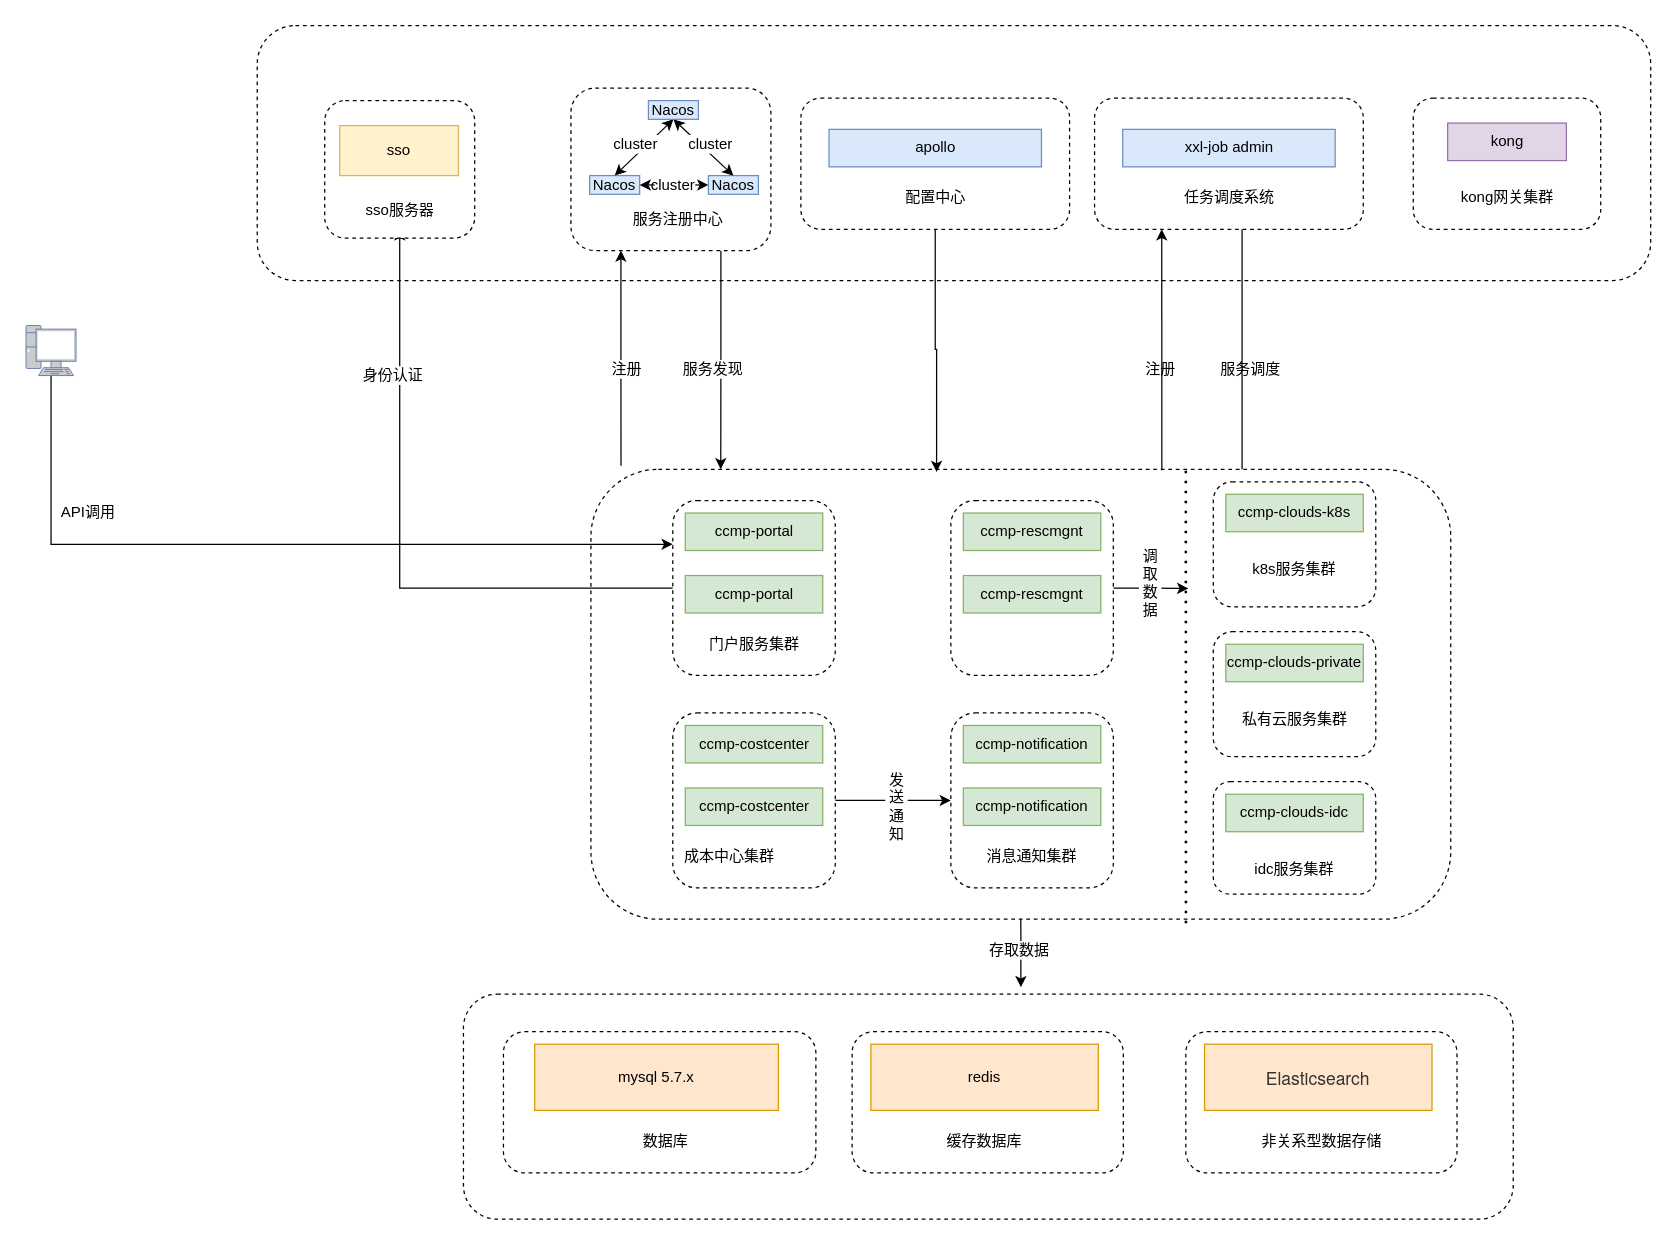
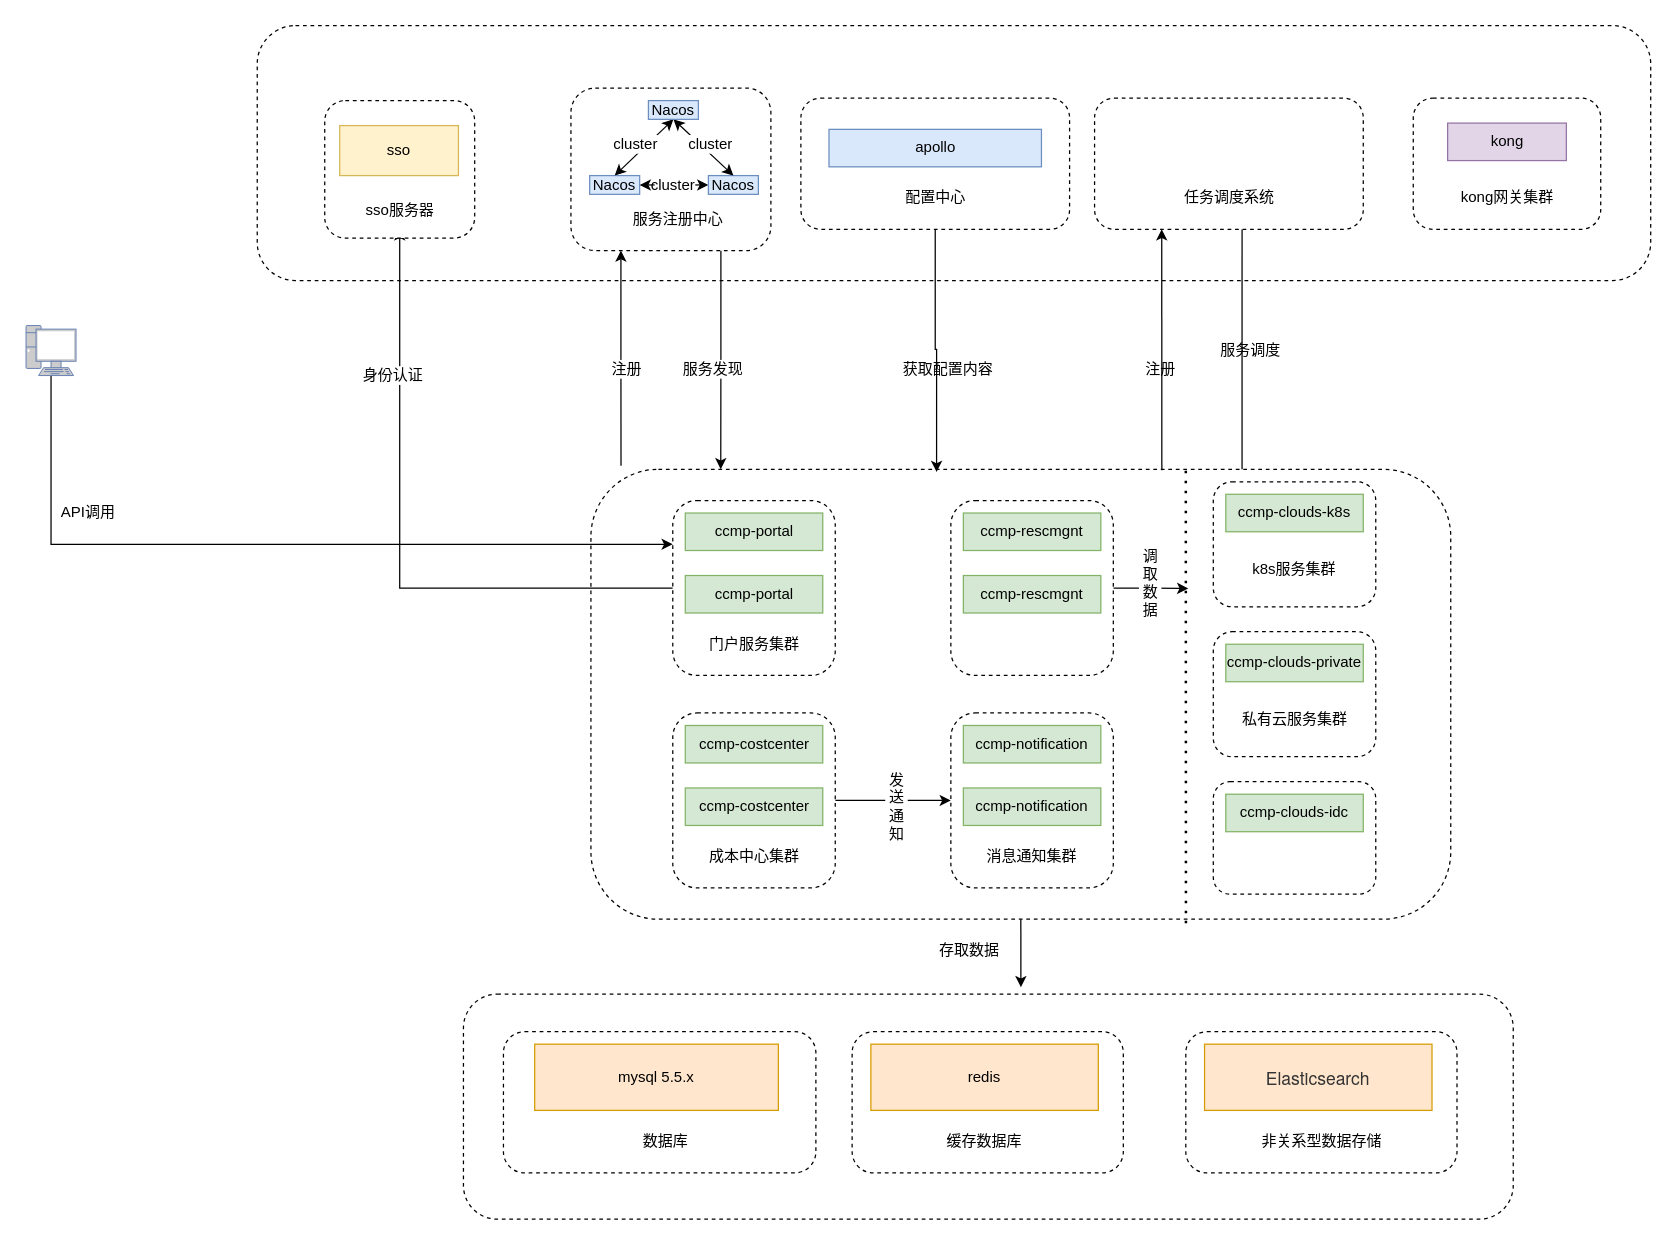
node "xxl-job admin": removed
node "获取配置内容": added
node "服务调度": moved (1251, 369) -> (1251, 351)
node "成本中心集群": moved (729, 857) -> (754, 857)
node "idc服务集群": removed
node "存取数据": moved (1019, 951) -> (969, 951)
node "mysql 5.7.x": label "mysql 5.7.x" -> "mysql 5.5.x"
